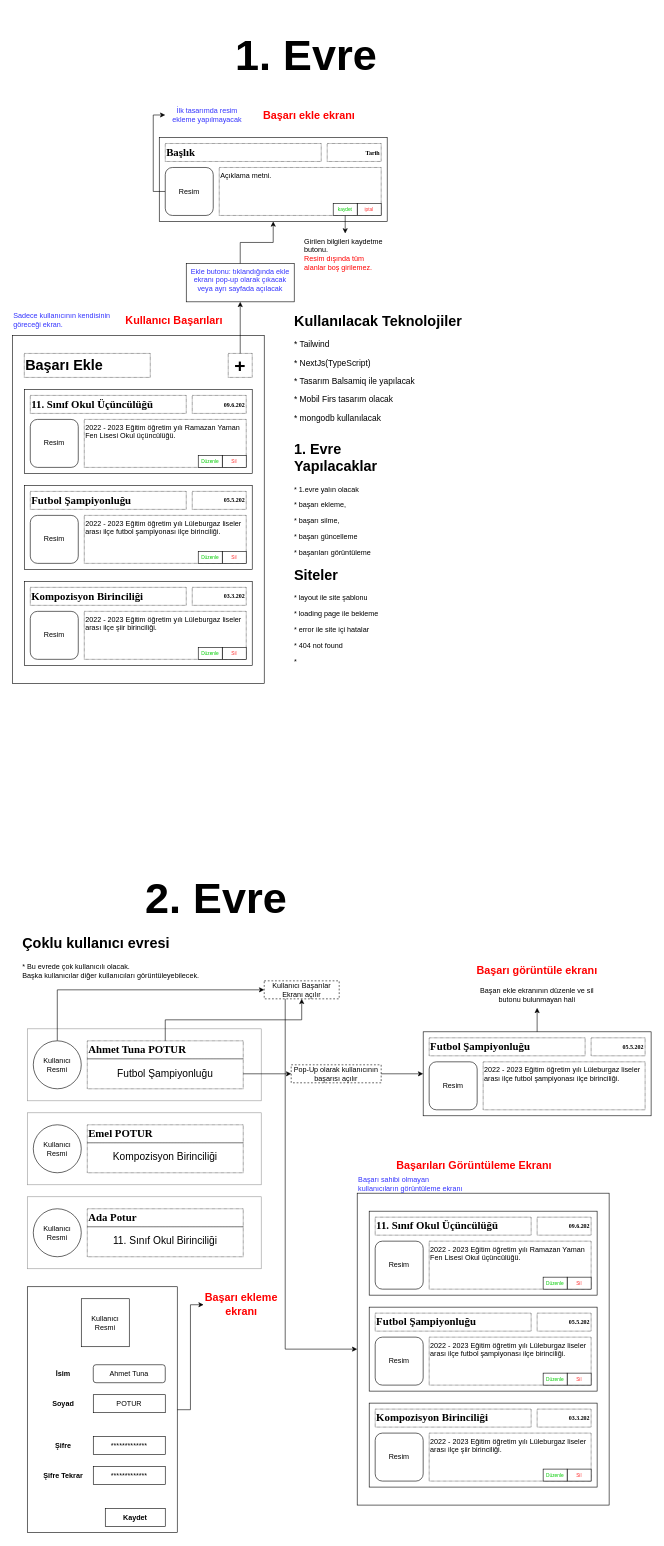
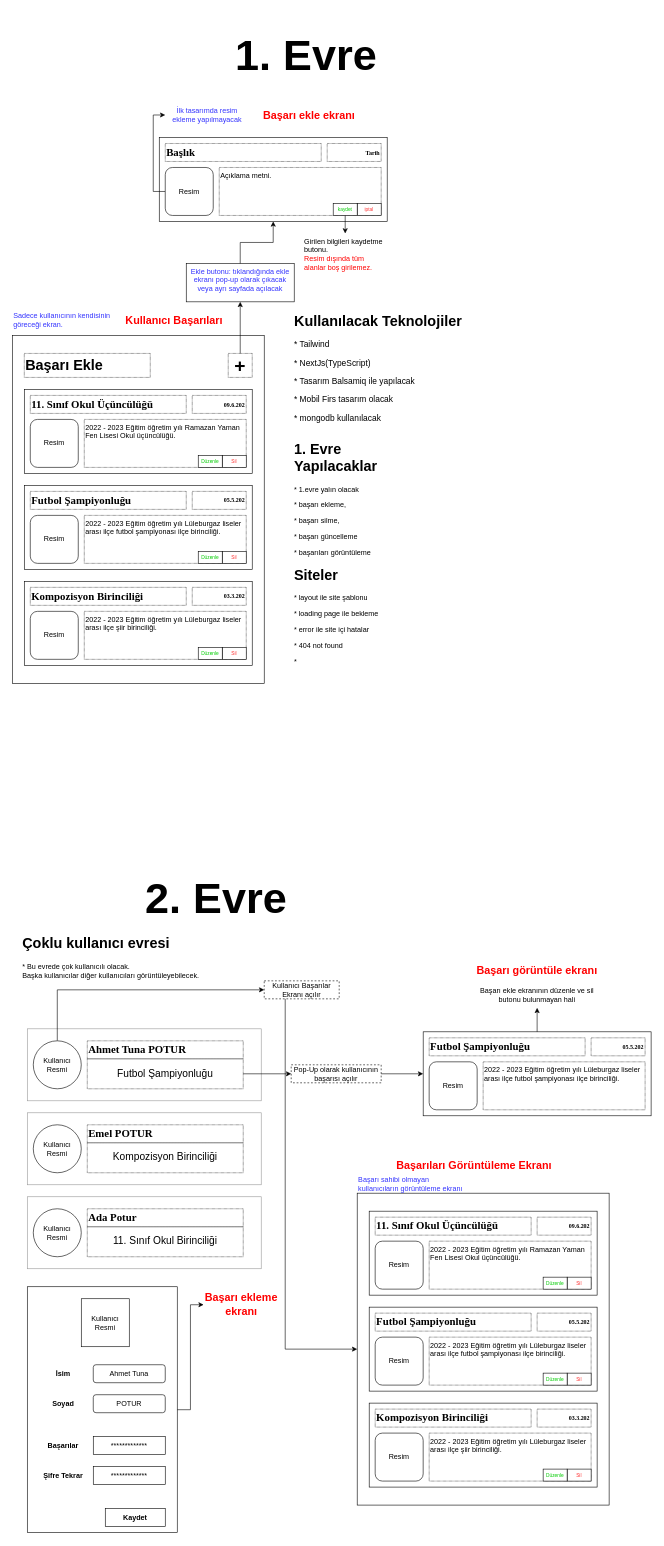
edge "Ahmet Tuna POTUR" -> "Kullanıcı Başarılar Ekranı açılır": removed
node "POTUR": shape rectangle -> rounded rectangle
node "Şifre": label "Şifre" -> "Başarılar"
